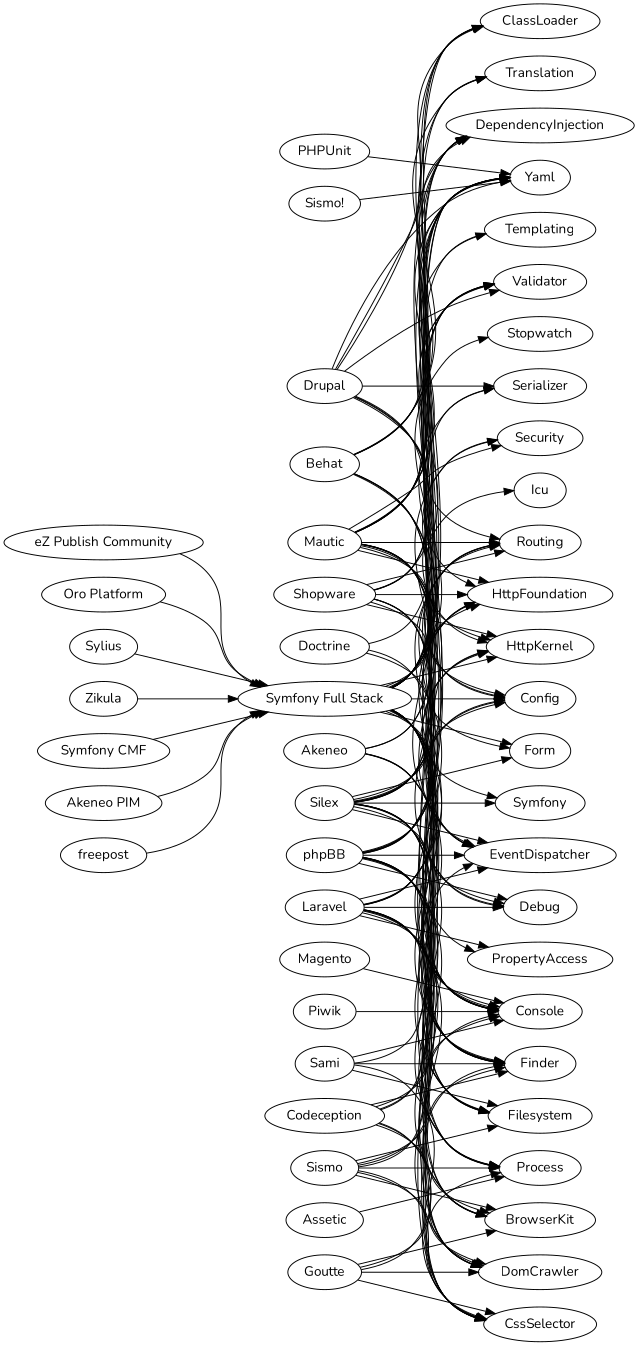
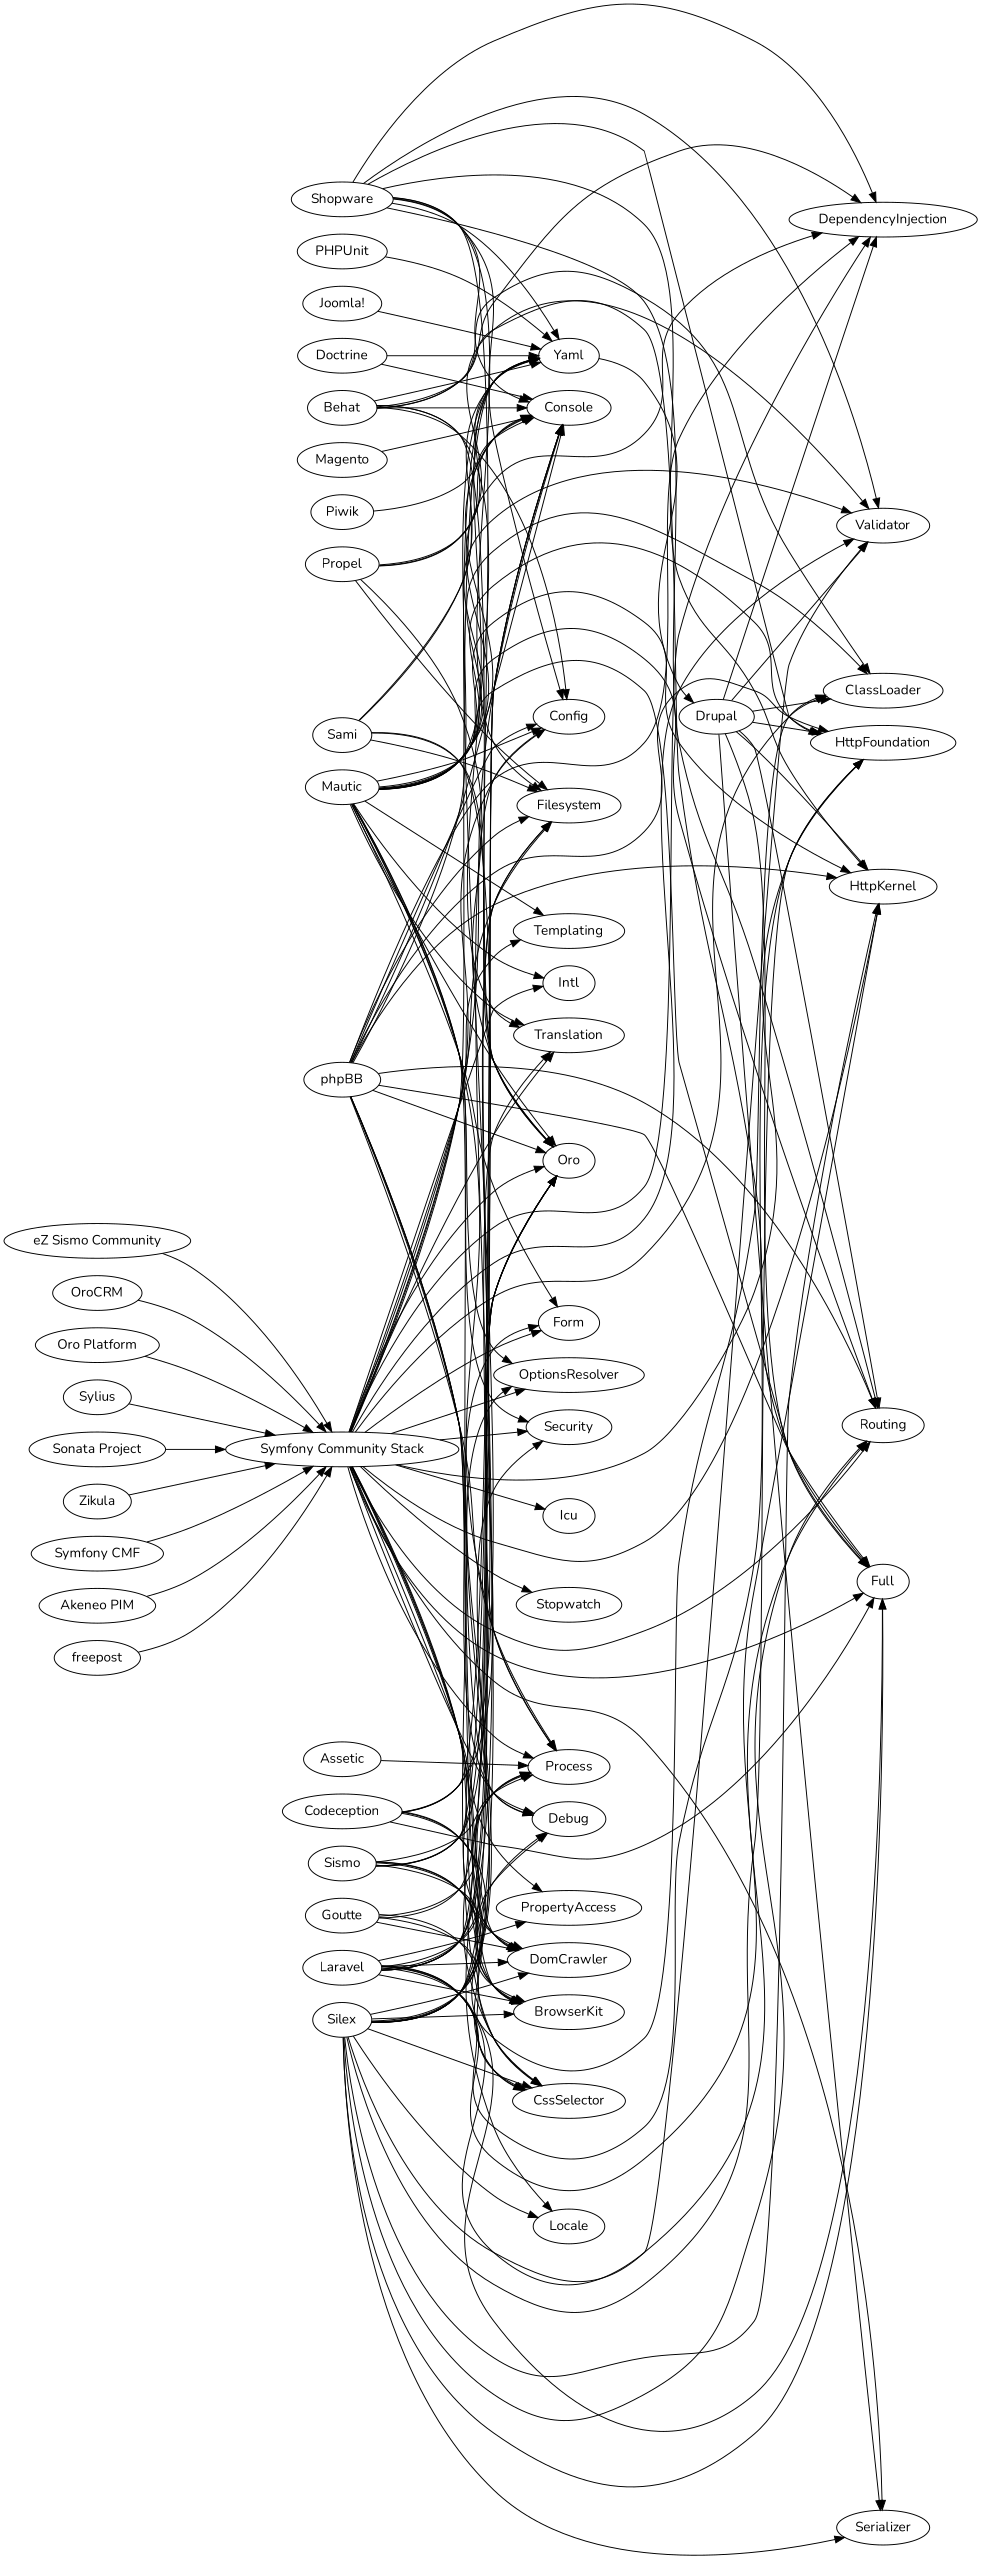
node "Sismo!": label "Sismo!" -> "Joomla!"
edge "Drupal" -> "Yaml": reversed
node "eZ Publish Community": label "eZ Publish Community" -> "eZ Sismo Community"
node "Symfony Full Stack": label "Symfony Full Stack" -> "Symfony Community Stack"
edge "Doctrine" -> "Form": now "Mautic" -> "Form"
node "Akeneo": label "Akeneo" -> "Propel"
edge "Laravel" -> "Config": now "Laravel" -> "Translation"
node "Symfony": label "Symfony" -> "Locale"
node "EventDispatcher": label "EventDispatcher" -> "Full"
node "Intl": added
node "Finder": label "Finder" -> "Oro"
edge "Sami" -> "CssSelector": now "Sami" -> "Process"
node "OroCRM": added
node "OptionsResolver": added
node "Sonata Project": added
